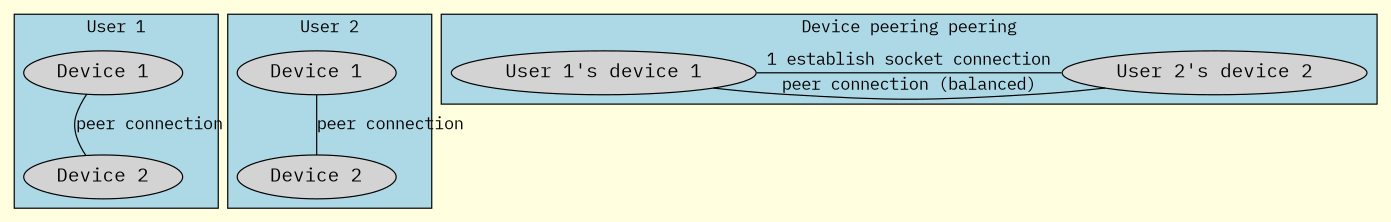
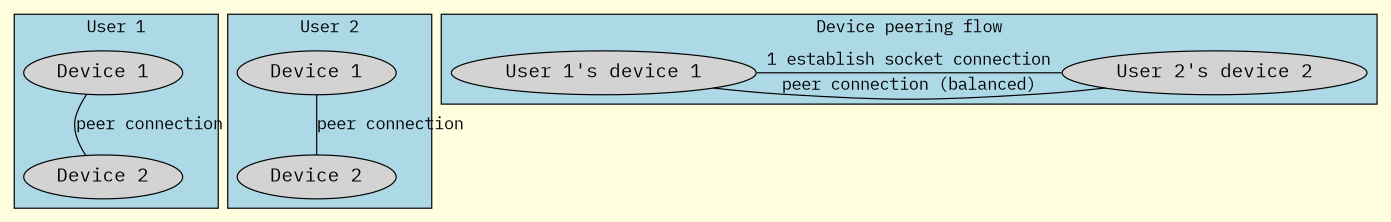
cluster "Device peering peering": label "Device peering peering" -> "Device peering flow"
